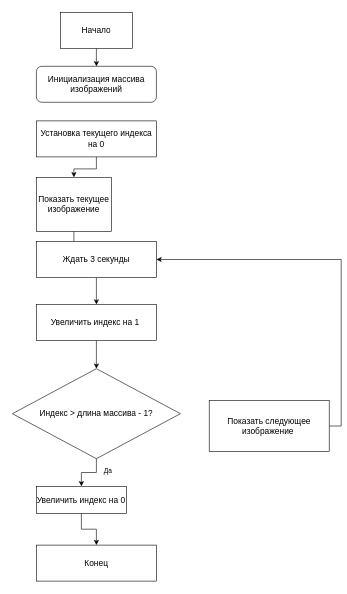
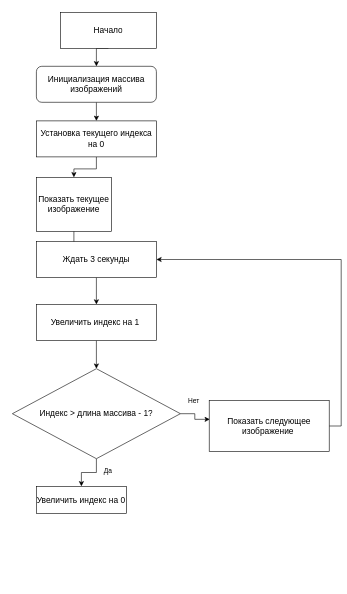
node "Начало": size 72x36 -> 96x36
edge "Инициализация массива изображений" -> "Установка текущего индекса на 0": added
edge "Индекс > длина массива - 1?" -> "Показать следующее изображение": added, label "Нет"
edge "Увеличить индекс на 0" -> "Конец": removed
node "Конец": removed
